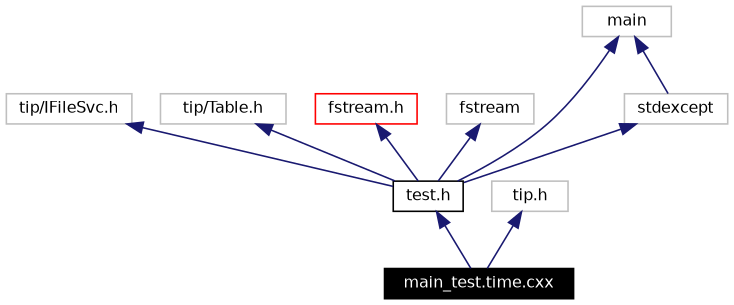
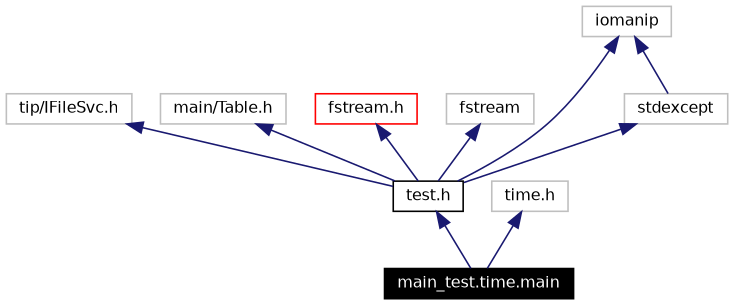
node "main": label "main" -> "iomanip"
node "tip/Table.h": label "tip/Table.h" -> "main/Table.h"
node "tip.h": label "tip.h" -> "time.h"
node "main_test.time.cxx": label "main_test.time.cxx" -> "main_test.time.main"
